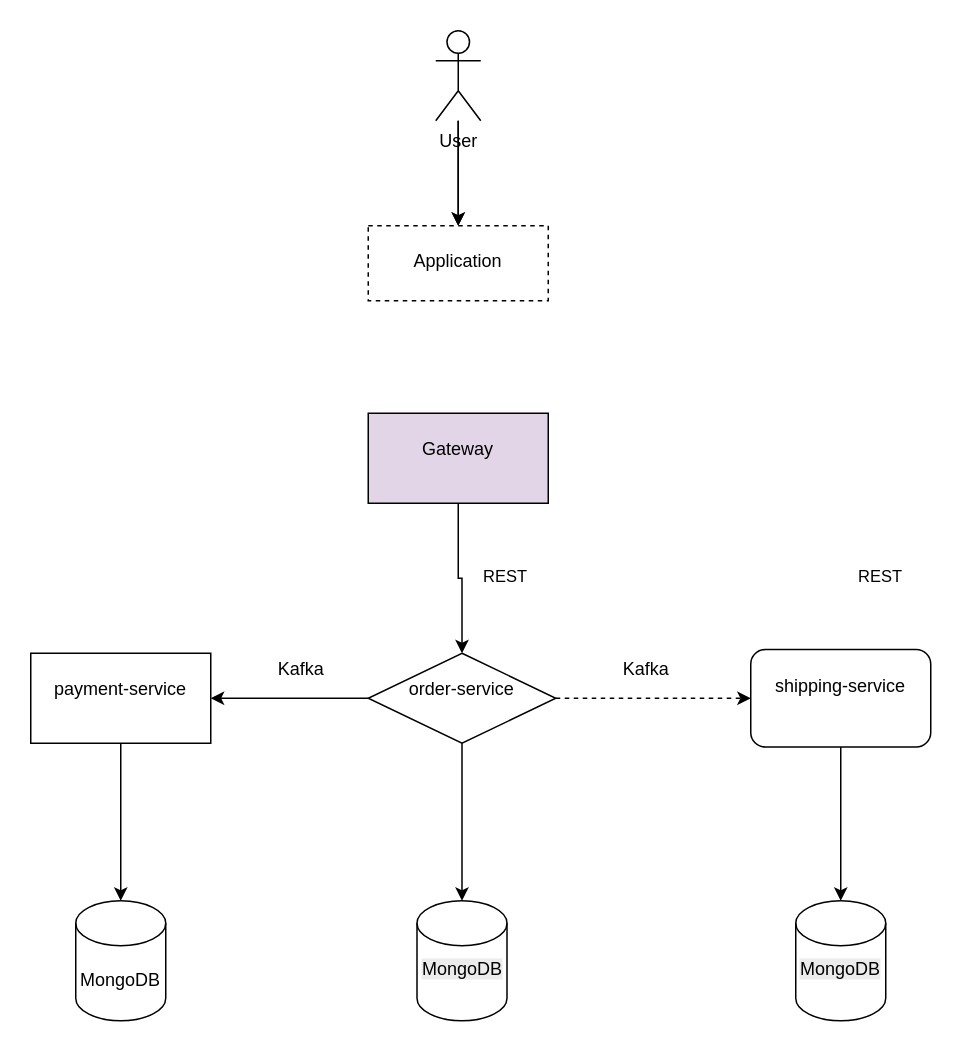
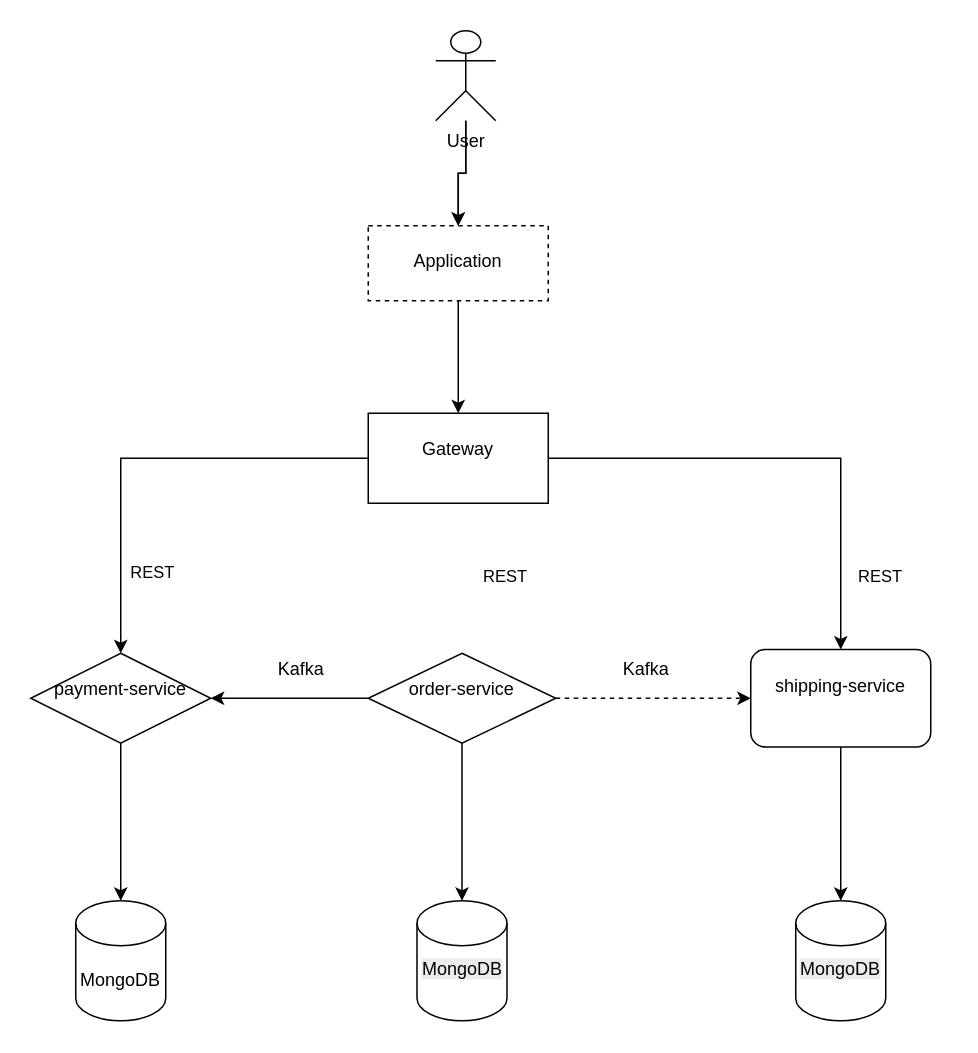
node "User": size 45x90 -> 60x90
edge "Application" -> "Gateway": added
edge "Gateway" -> "payment-service": added, label "REST"
node "Gateway": fillcolor #e1d5e7 -> #ffffff
edge "Gateway" -> "order-service": now "Gateway" -> "shipping-service"
node "payment-service": shape rectangle -> diamond
